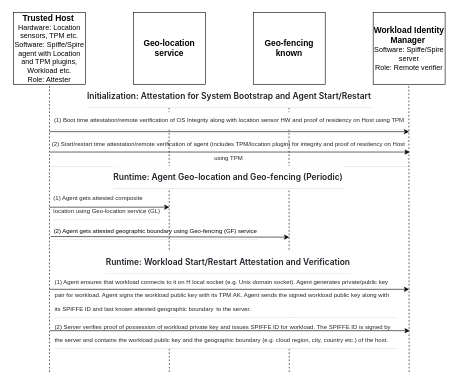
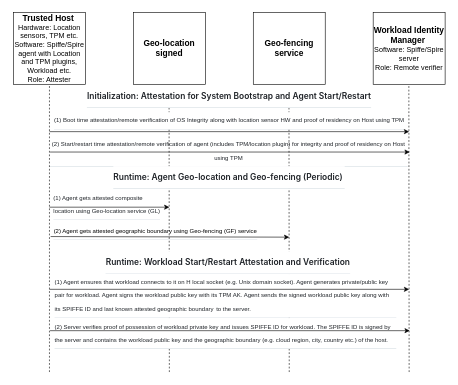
node "Geo-location service": label "Geo-location service" -> "Geo-location signed"
node "Geo-fencing known": label "Geo-fencing known" -> "Geo-fencing service"
